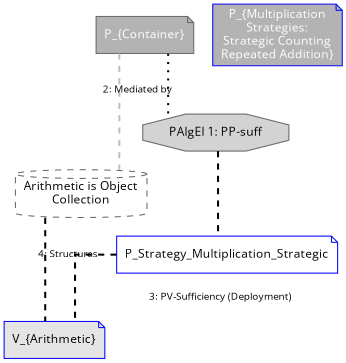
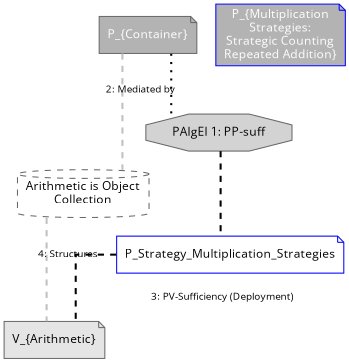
node "P_Strategy_Multiplication_Strategic": label "P_Strategy_Multiplication_Strategic" -> "P_Strategy_Multiplication_Strategies"
edge "Arithmetic is Object Collection" -> "V_{Arithmetic}": color black -> gray
node "V_{Arithmetic}": color blue -> gray40
